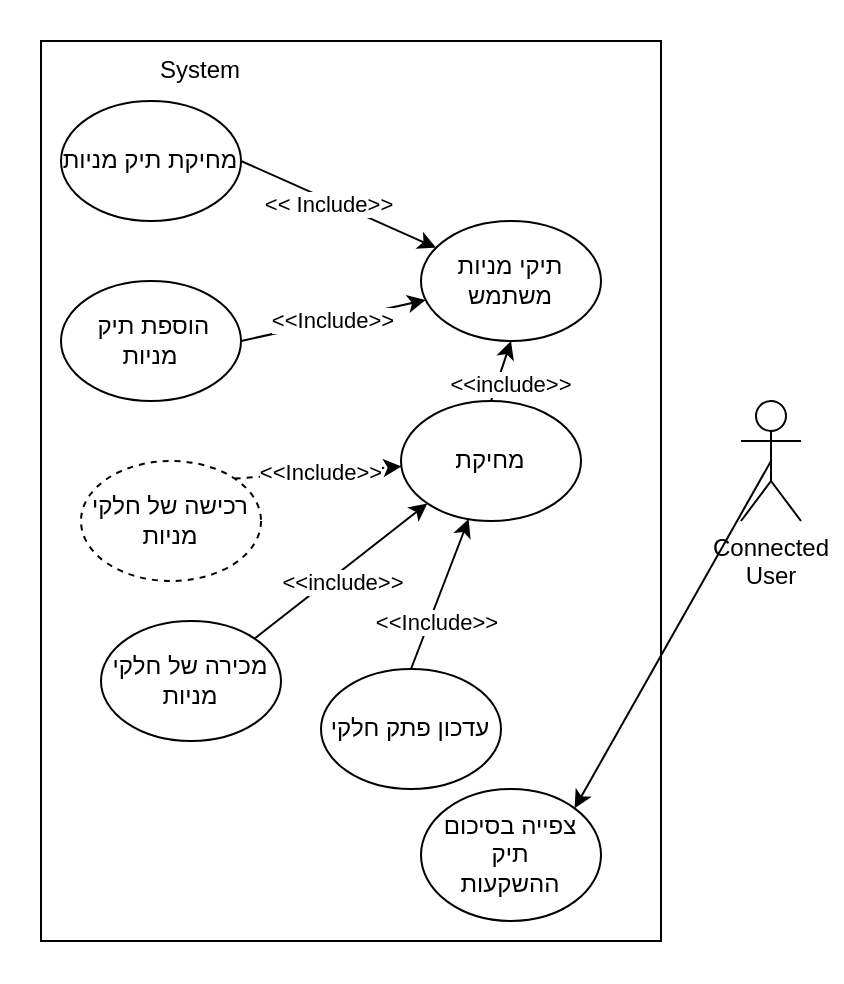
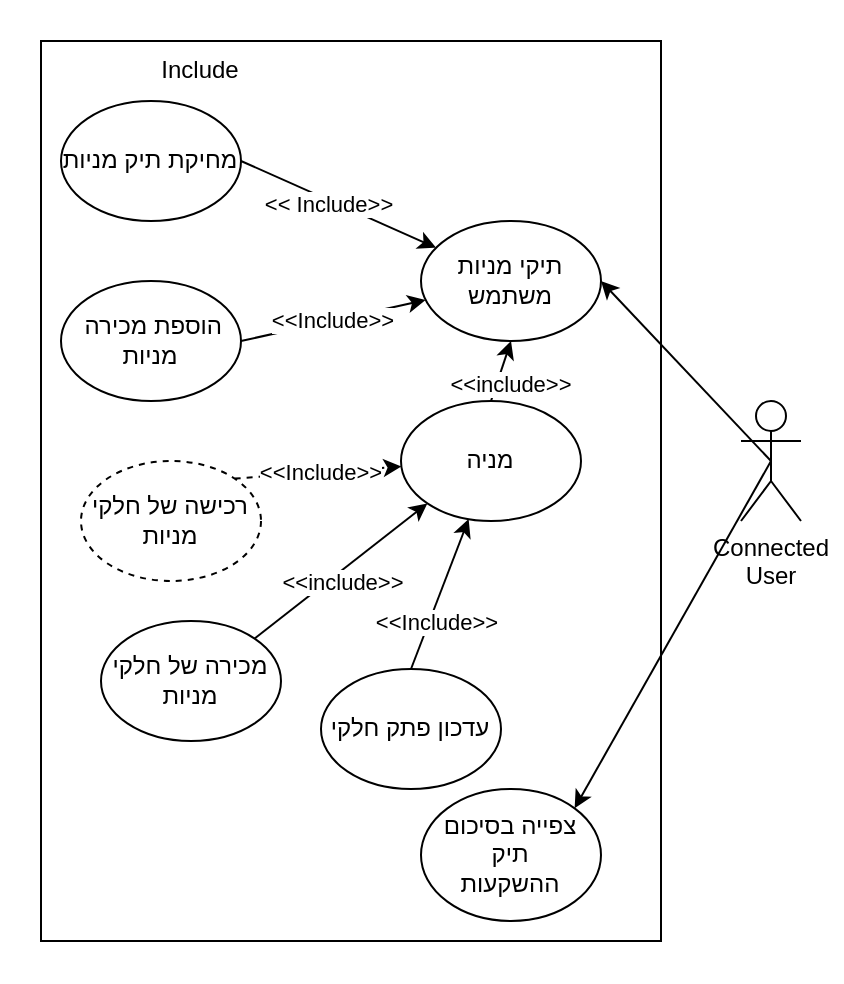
node "System": label "System" -> "Include"
node "הוספת תיק מניות": label "הוספת תיק מניות" -> "הוספת מכירה מניות"
edge "Connected User" -> "תיקי מניות משתמש": added
node "מחיקת": label "מחיקת" -> "מניה"
